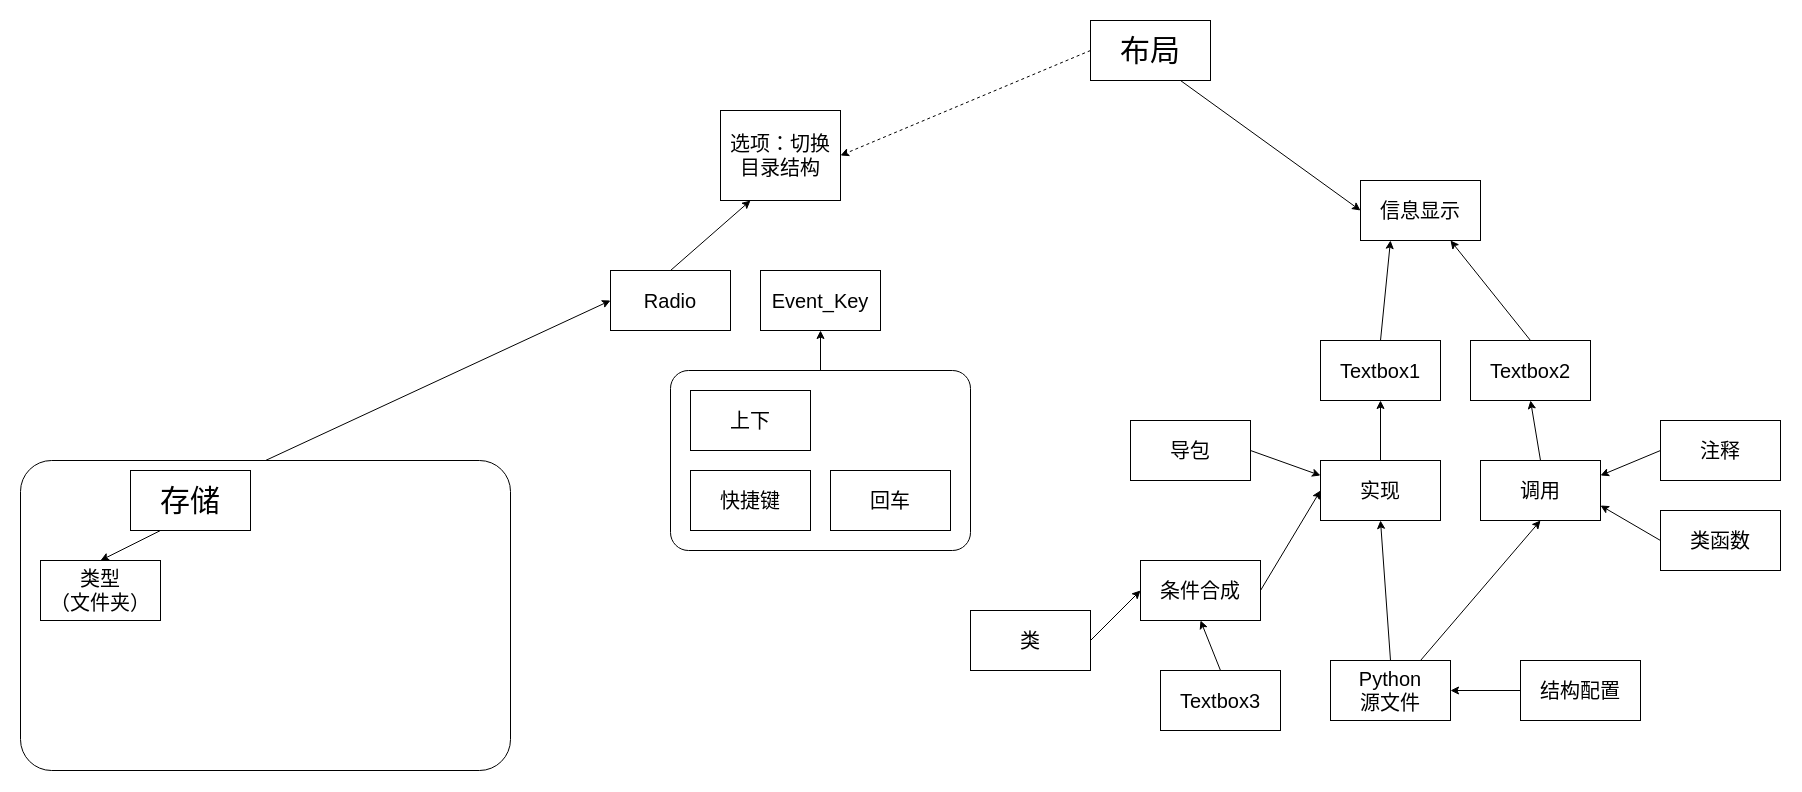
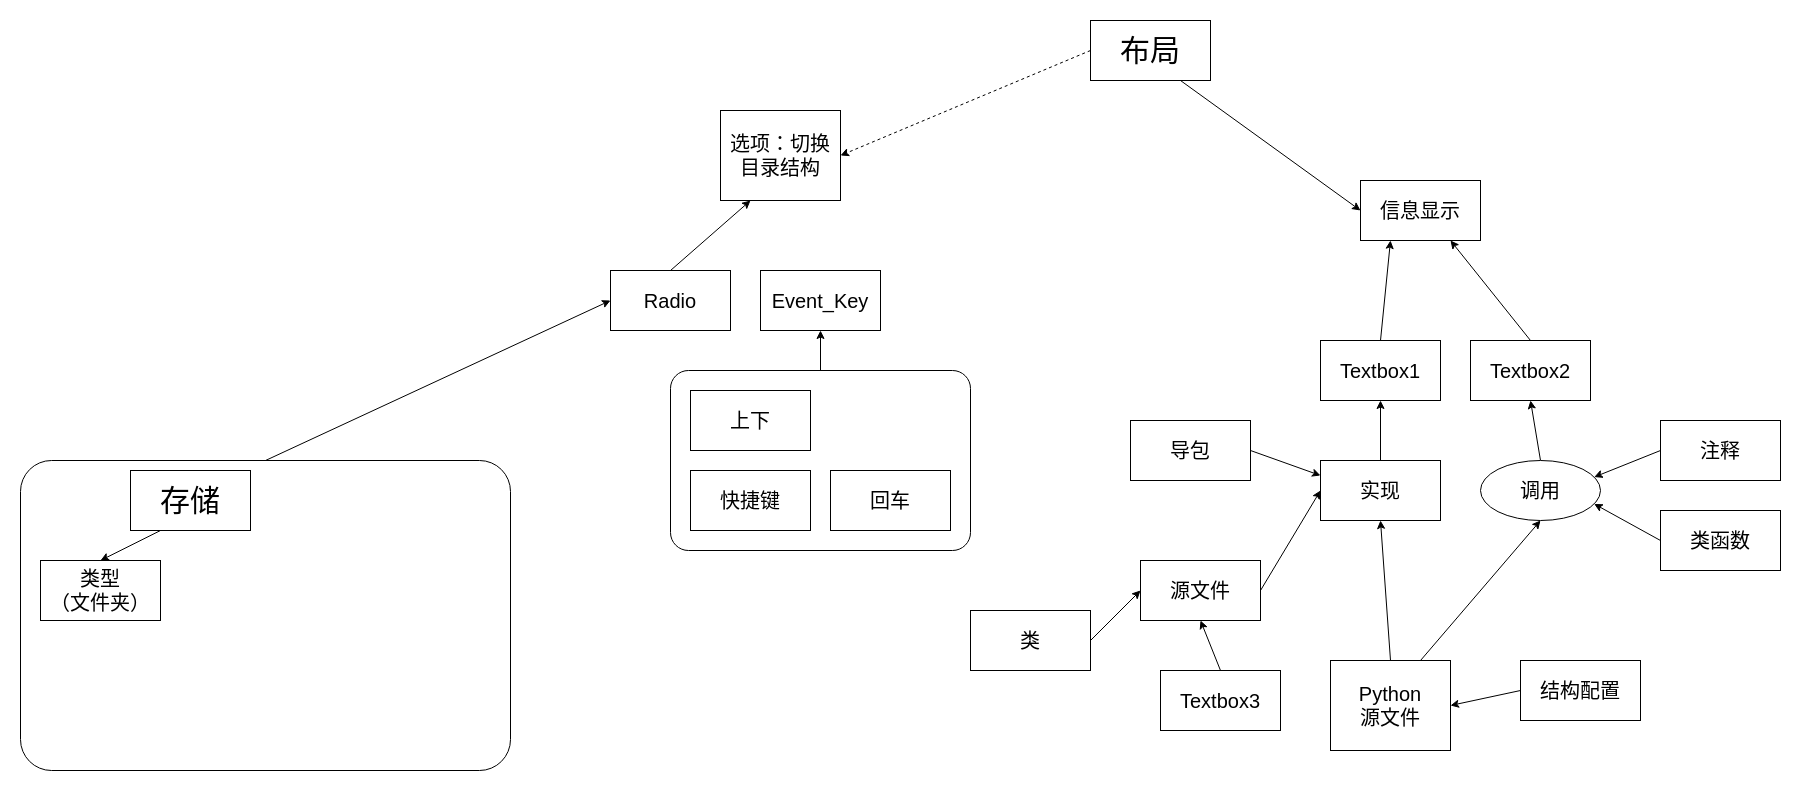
node "调用": shape rectangle -> ellipse
node "条件合成": label "条件合成" -> "源文件"
node "Python 源文件": size 120x60 -> 120x90
